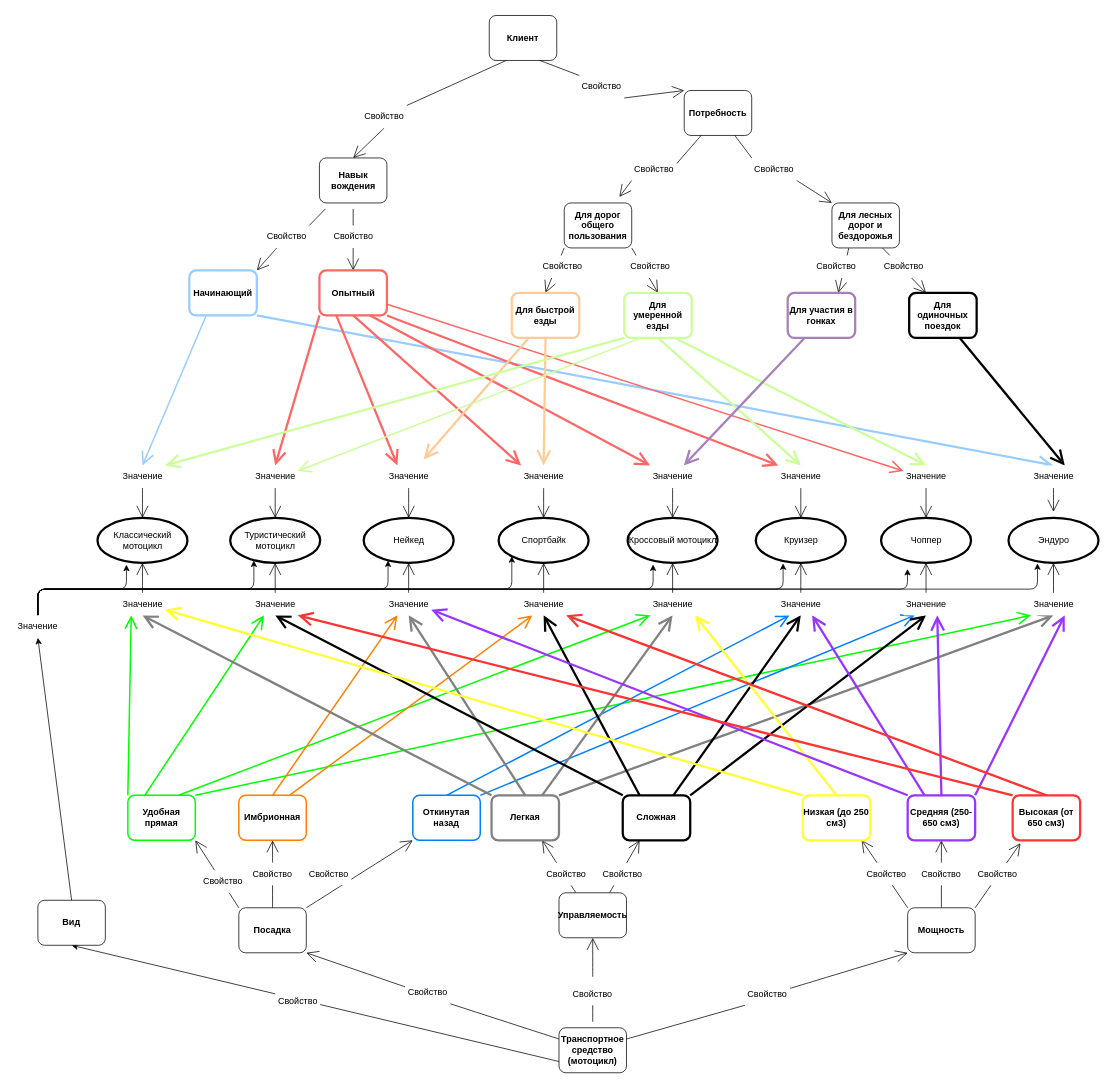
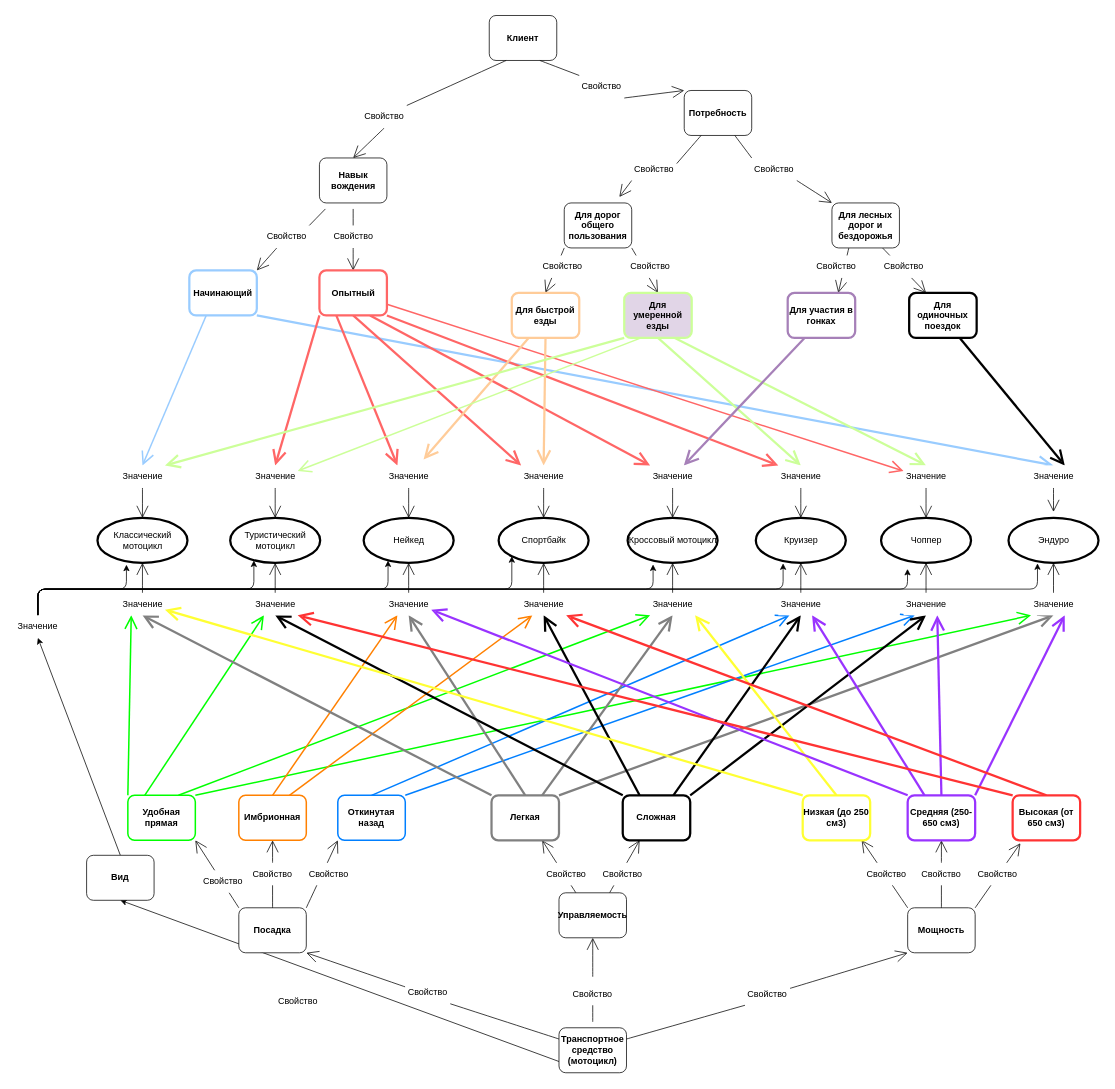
node "Для умеренной езды": fillcolor #ffffff -> #e1d5e7
node "Откинутая назад": moved (447, 818) -> (372, 818)
node "Вид": moved (72, 923) -> (120, 878)
